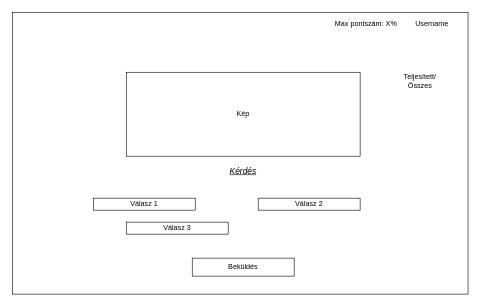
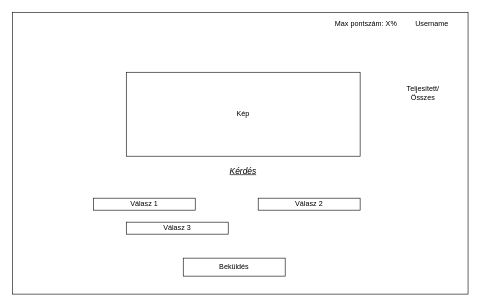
node "Teljesített/Összes": moved (420, 81) -> (423, 93)
node "Beküldés": moved (243, 267) -> (234, 267)
